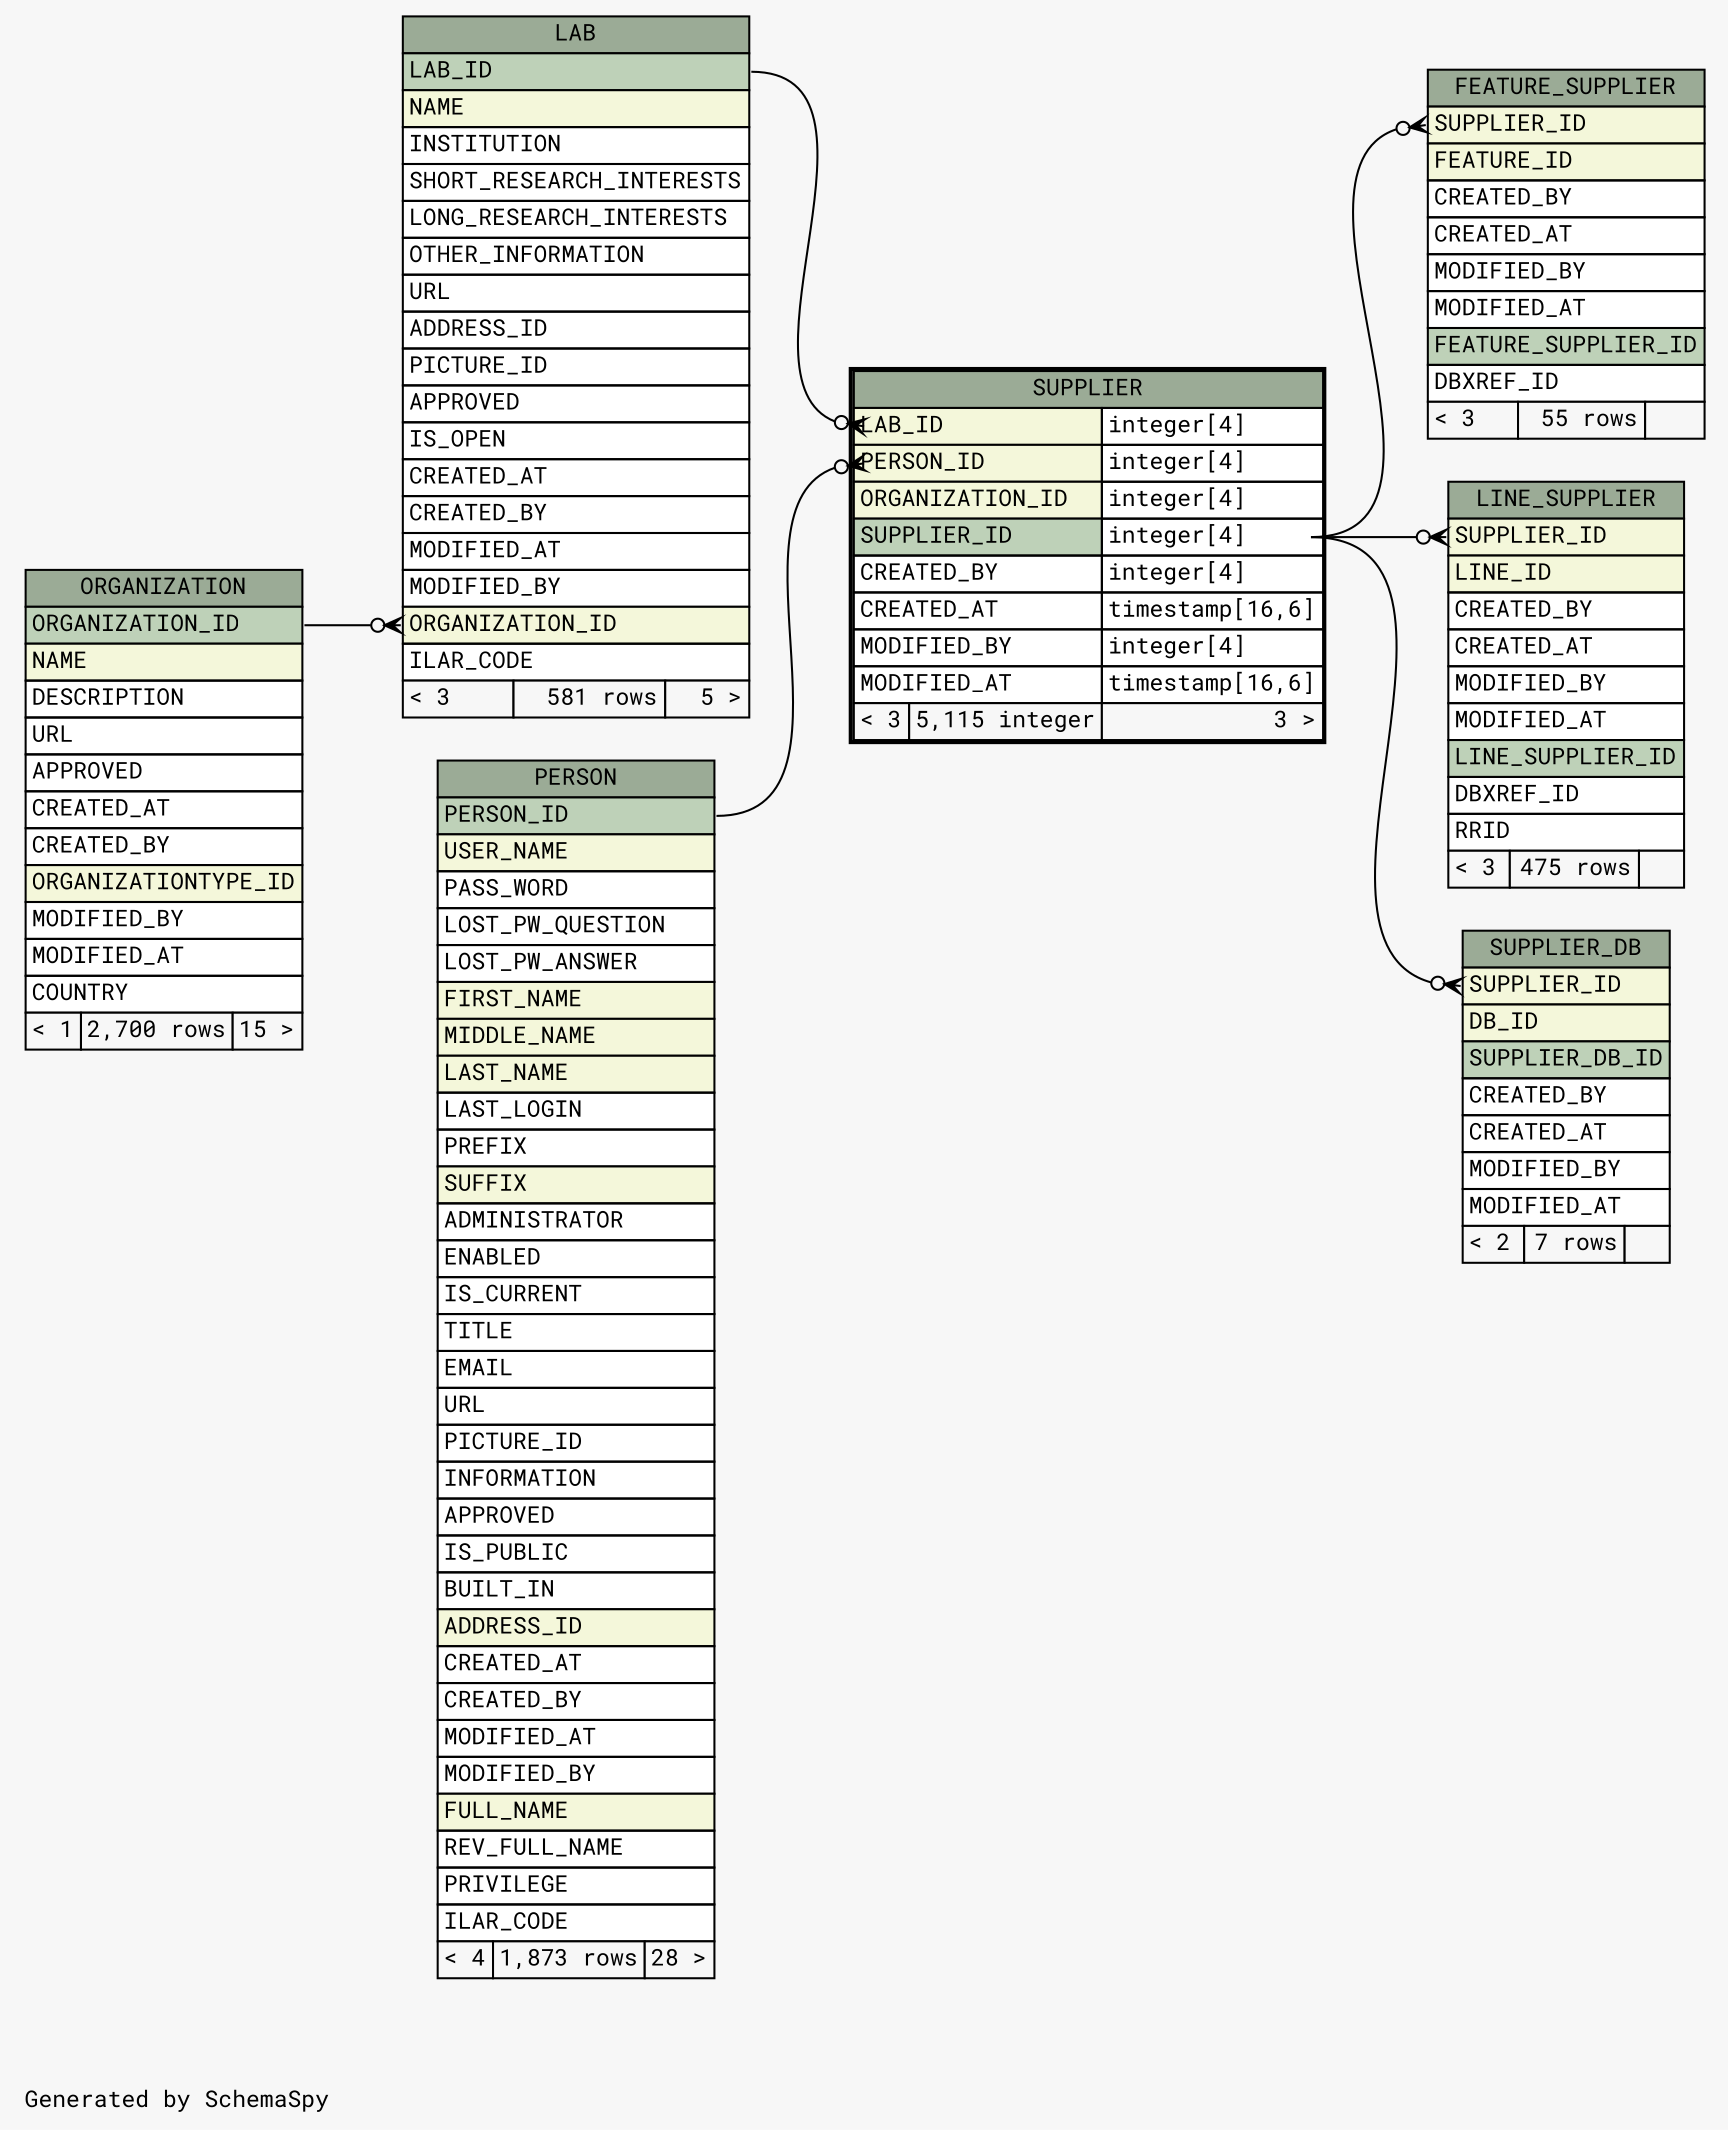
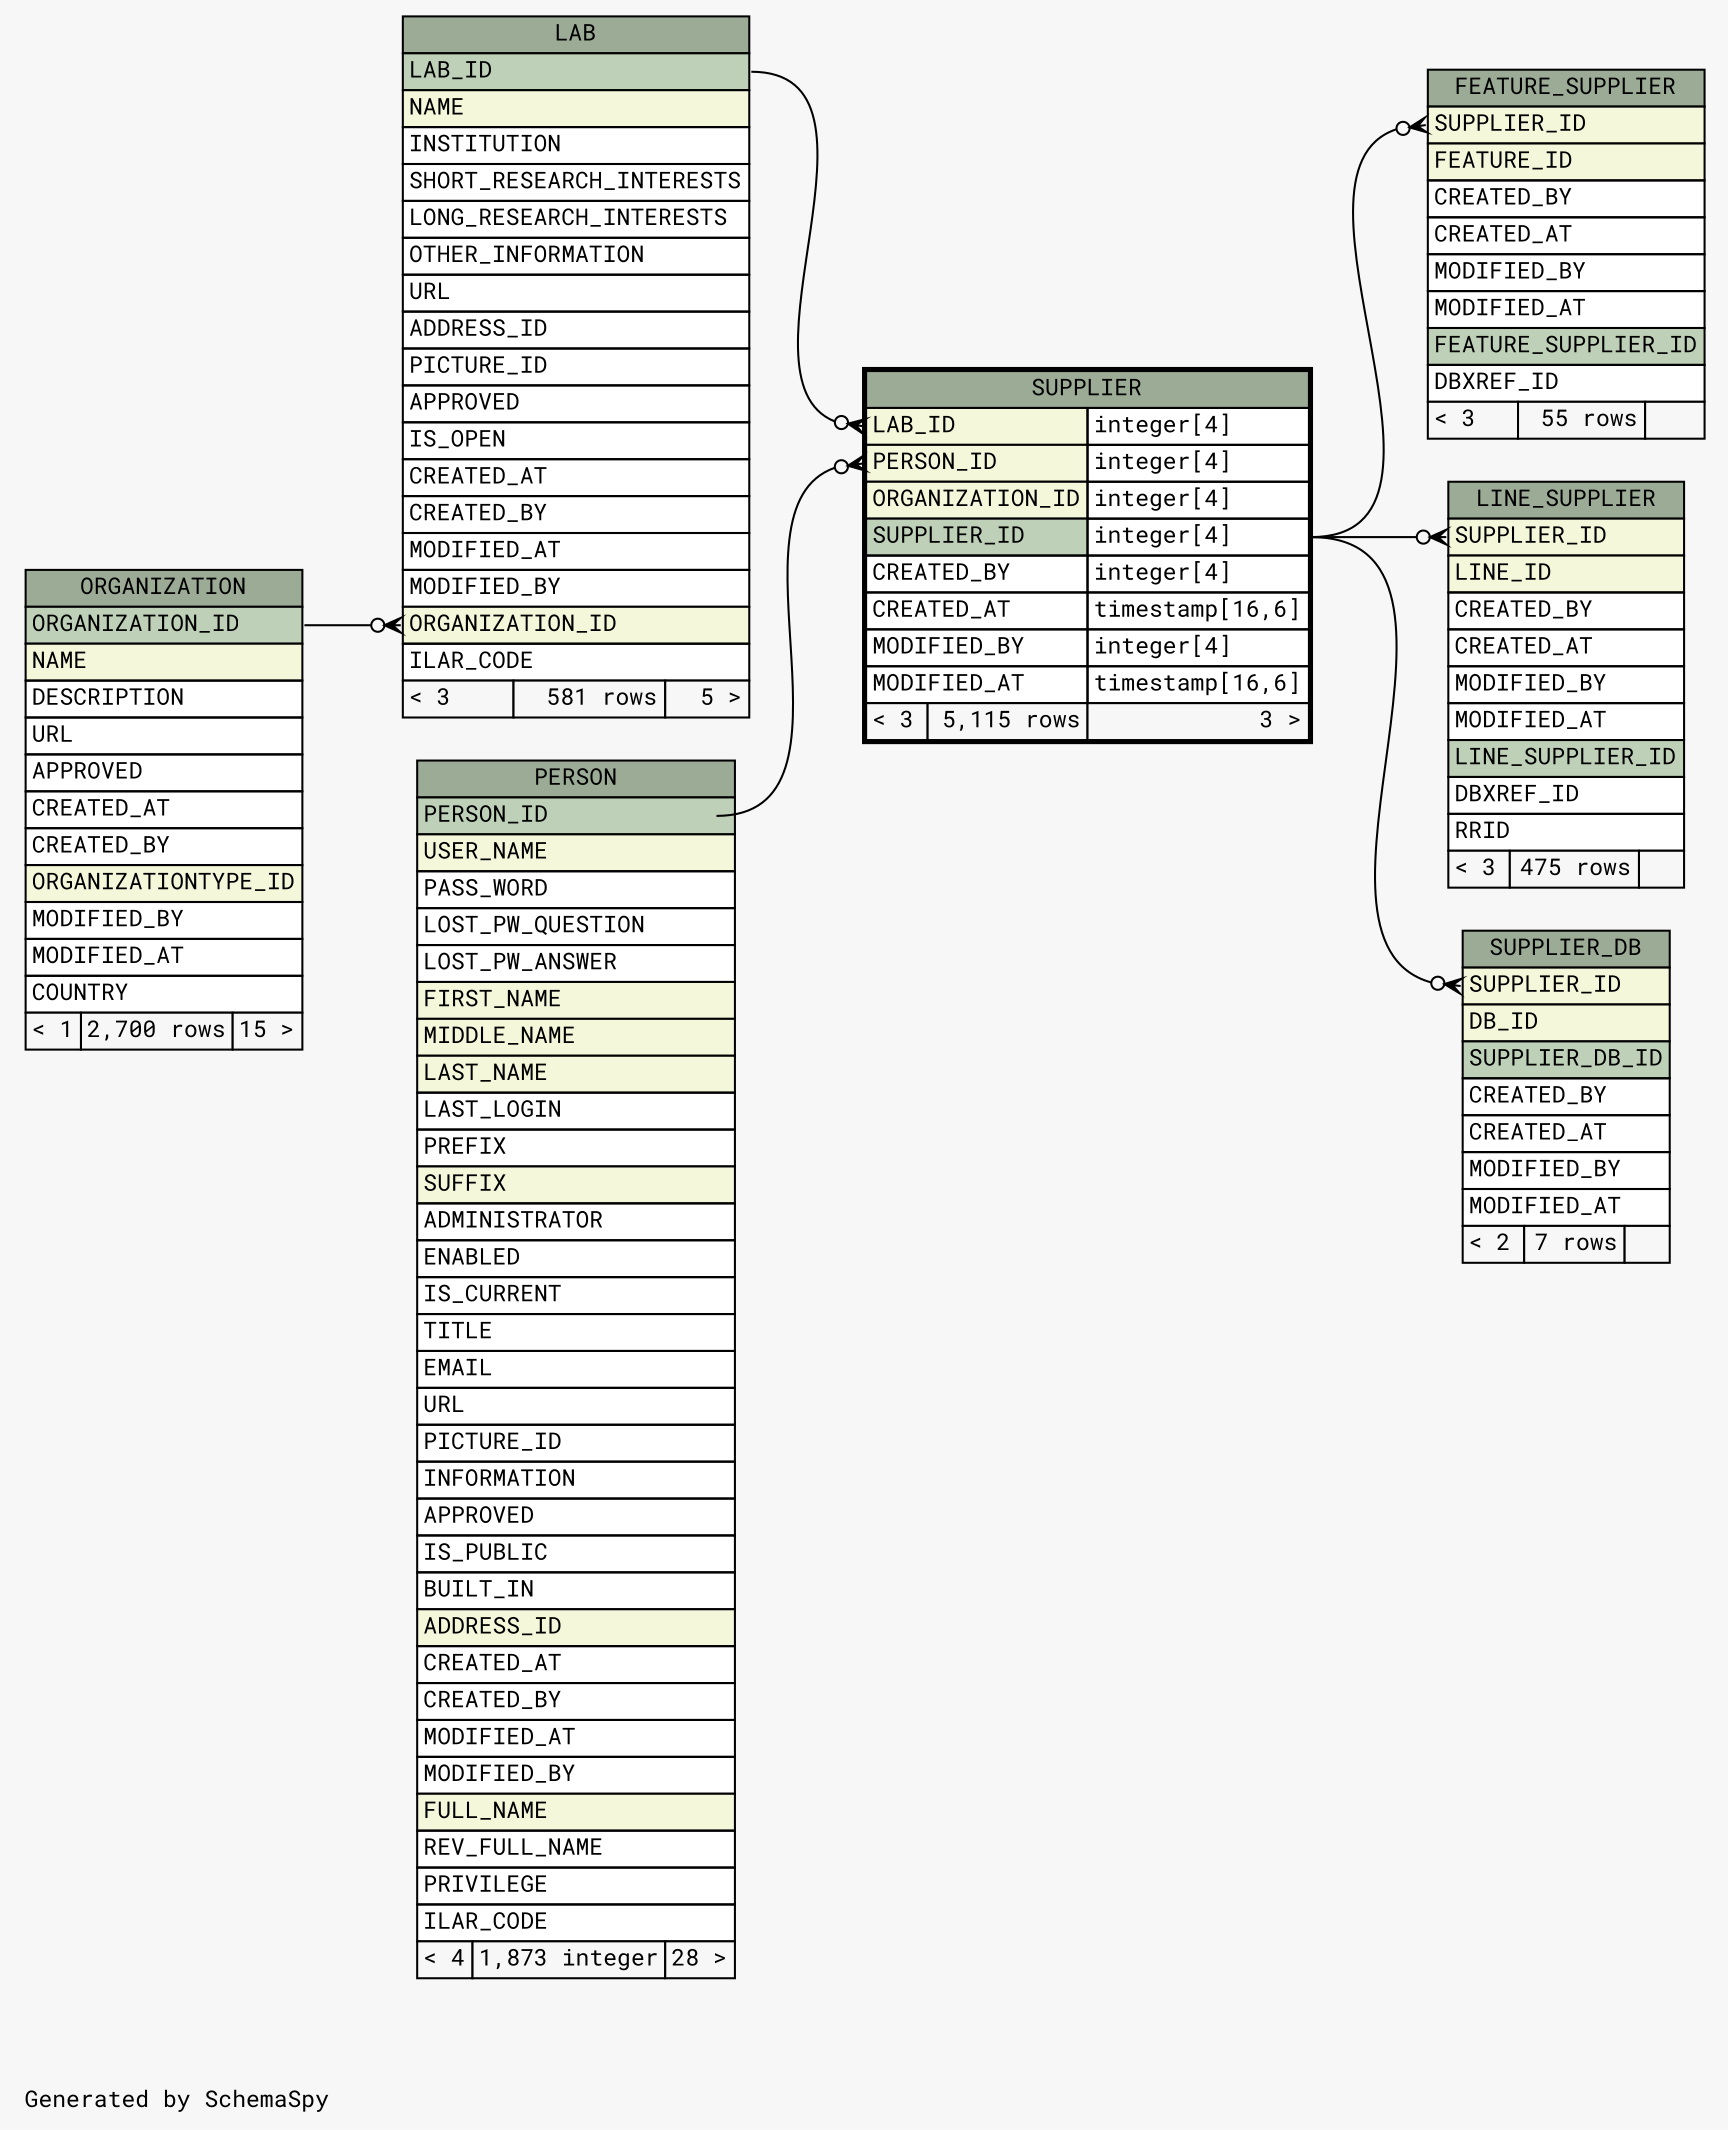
node "SUPPLIER": text "5,115 integer" -> "5,115 rows"
node "PERSON": text "1,873 rows" -> "1,873 integer"
